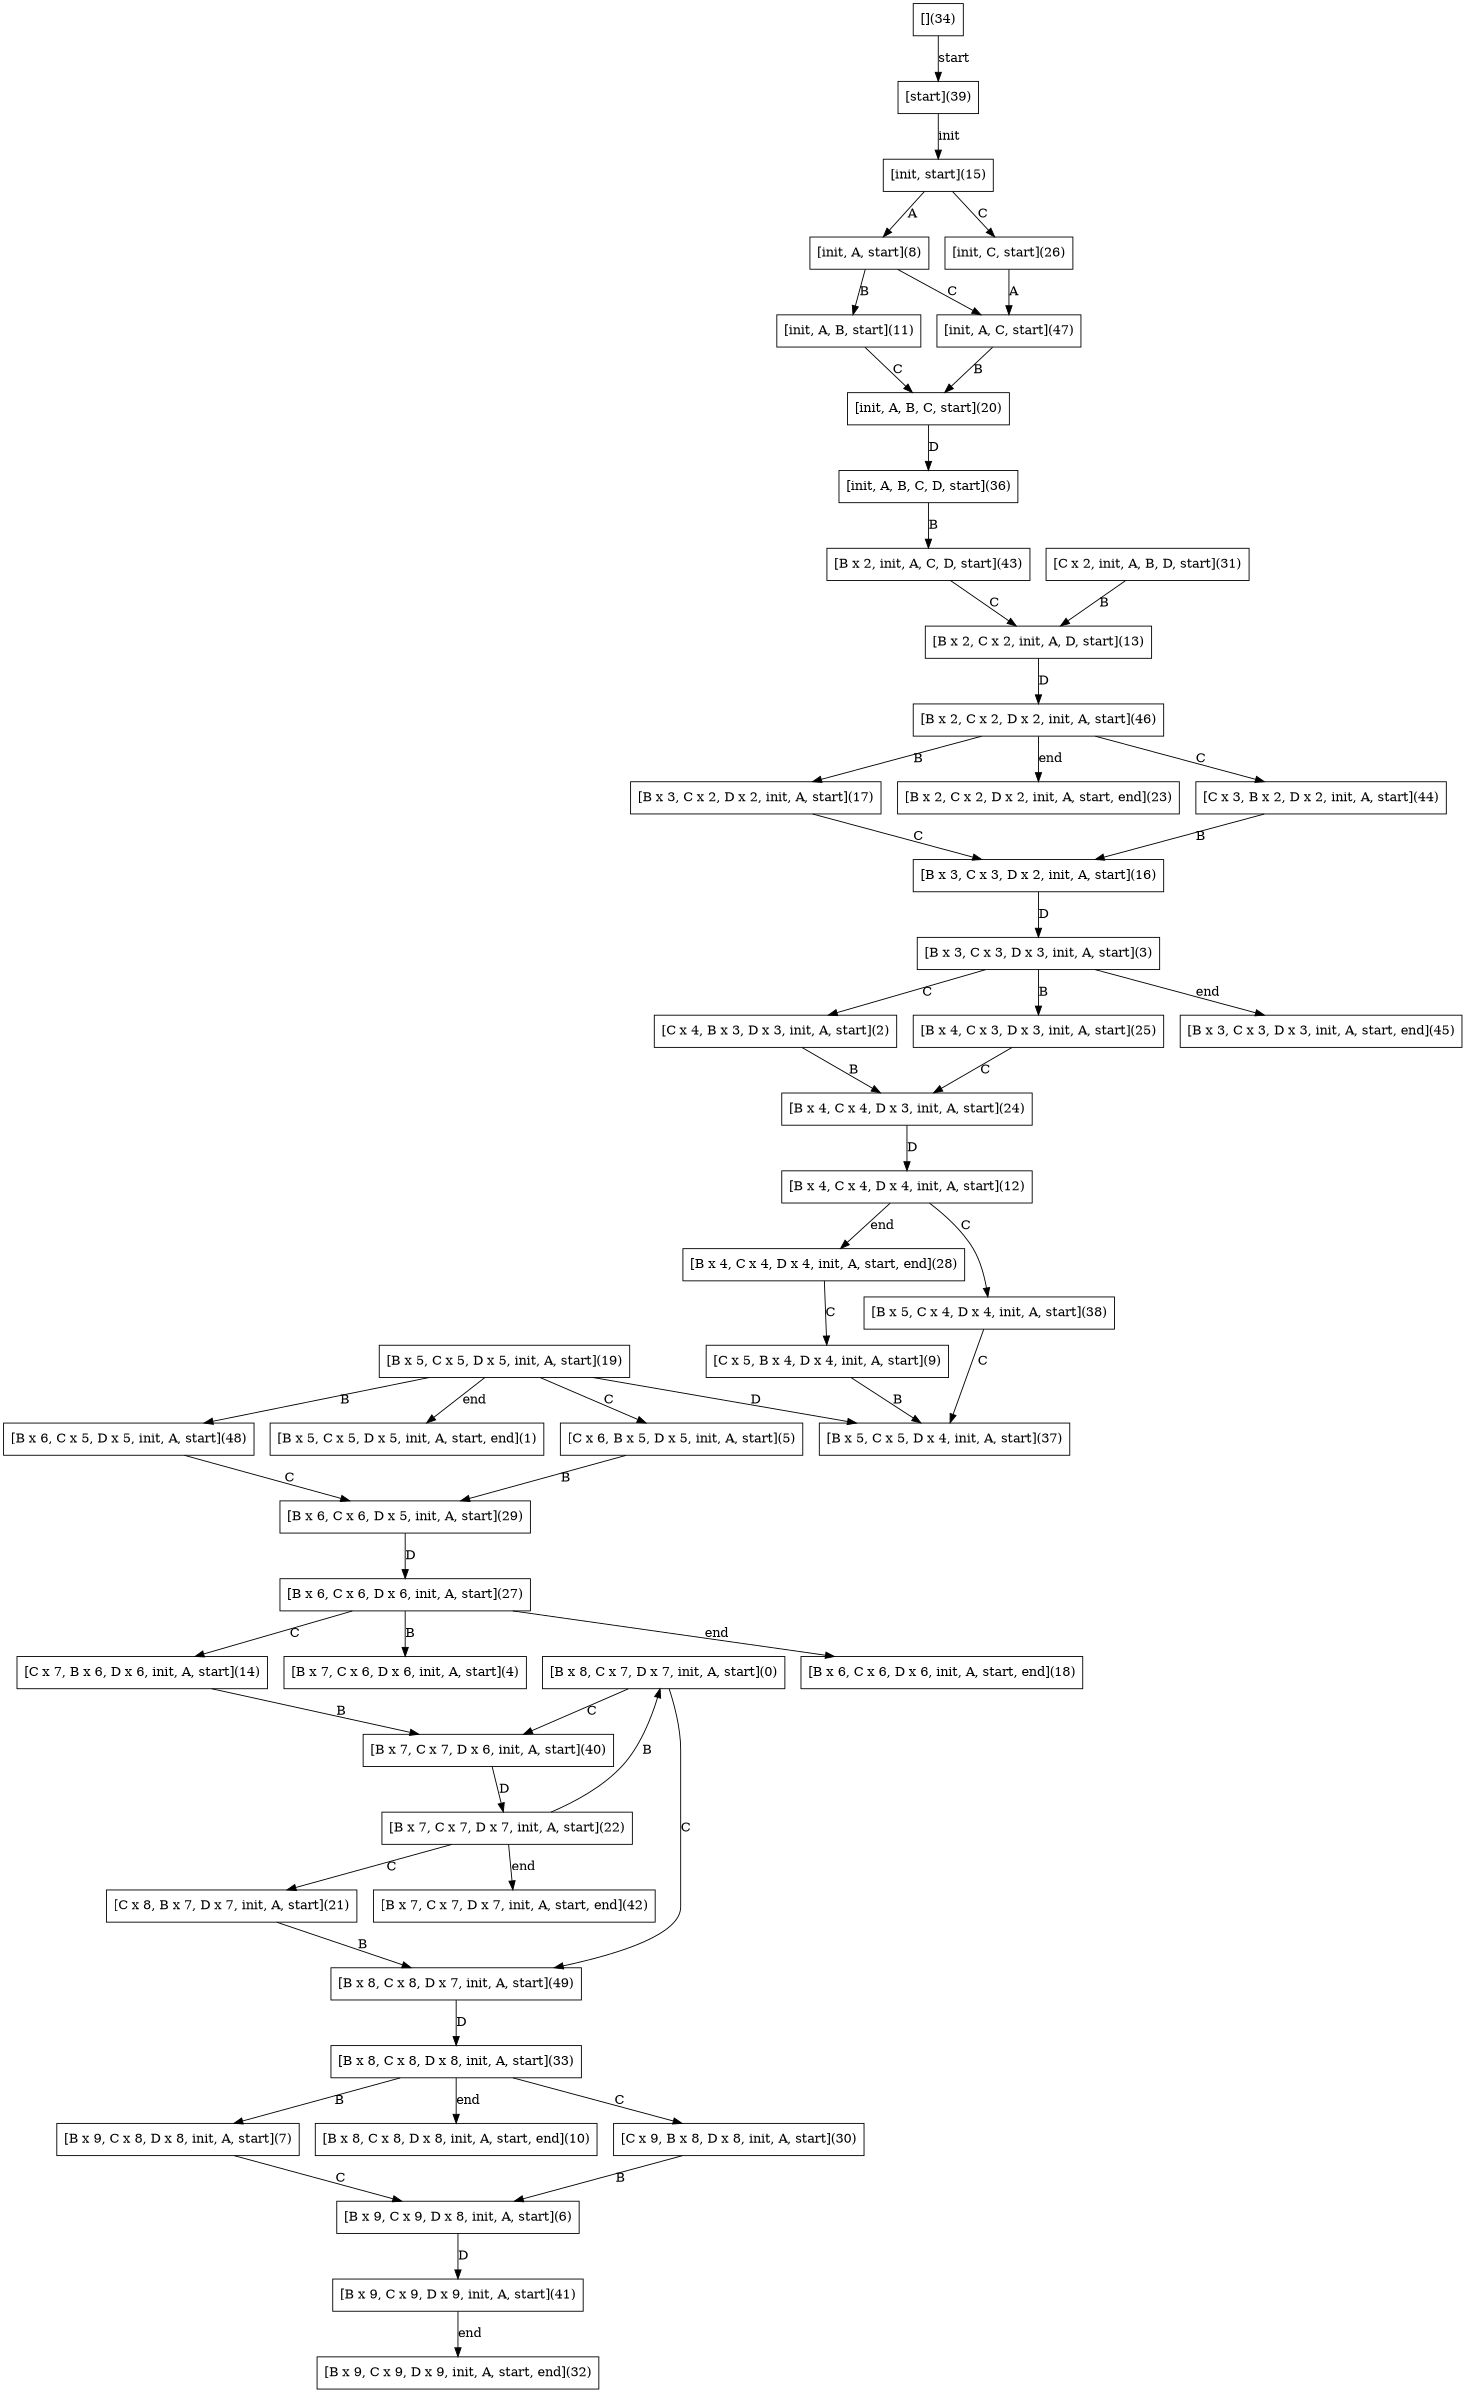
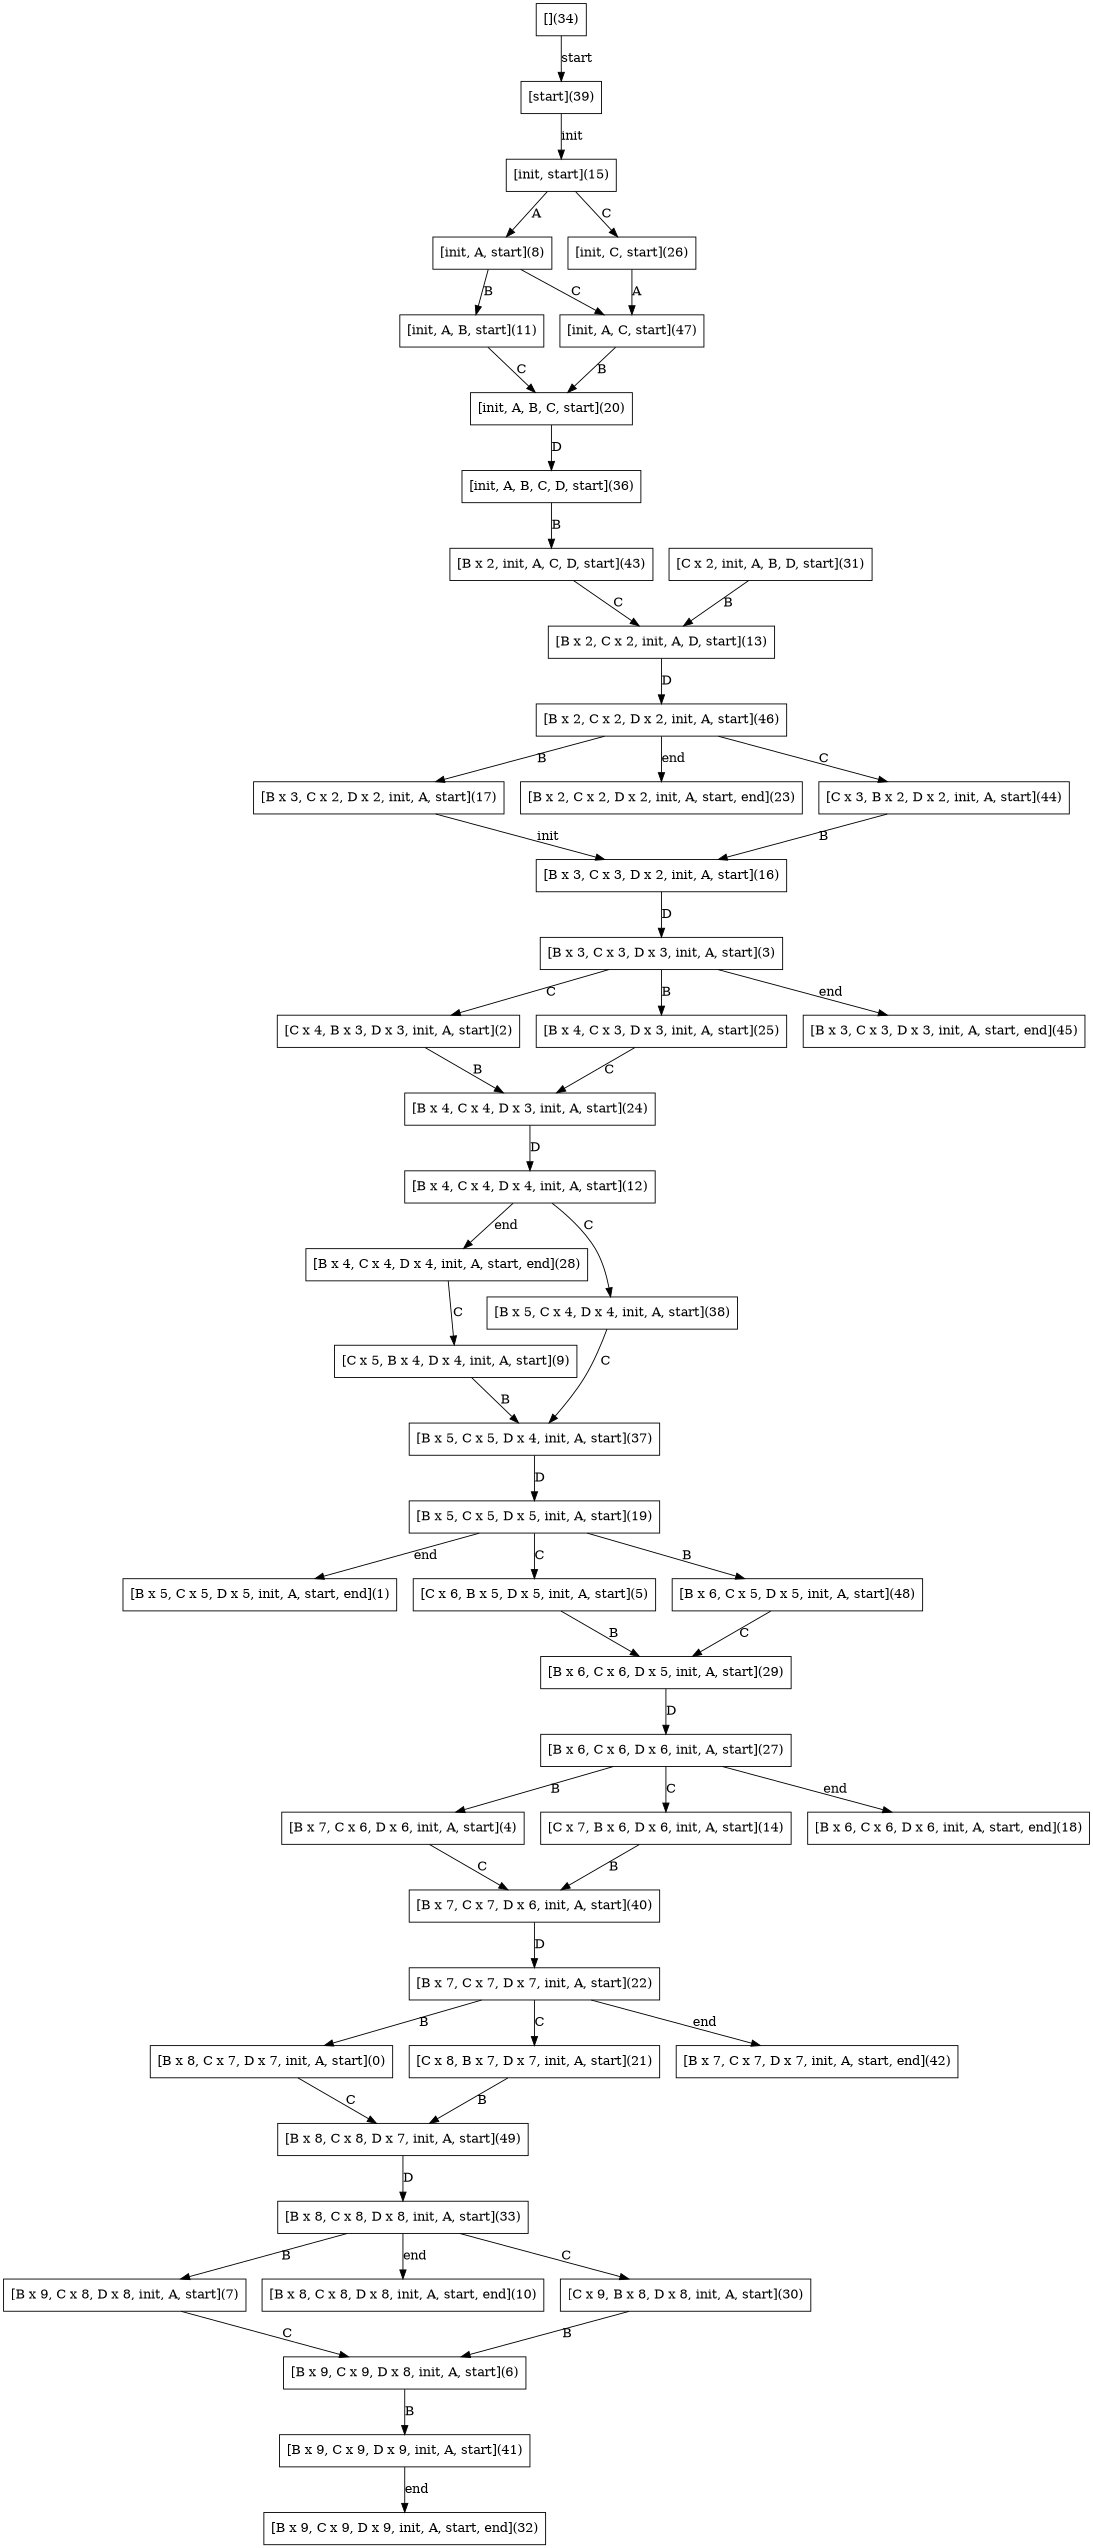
edge "[B x 3, C x 2, D x 2, init, A, start](17)" -> "[B x 3, C x 3, D x 2, init, A, start](16)": label "C" -> "init"
edge "[B x 5, C x 5, D x 5, init, A, start](19)" -> "[B x 5, C x 5, D x 4, init, A, start](37)": reversed
edge "[B x 8, C x 7, D x 7, init, A, start](0)" -> "[B x 7, C x 7, D x 6, init, A, start](40)": now "[B x 7, C x 6, D x 6, init, A, start](4)" -> "[B x 7, C x 7, D x 6, init, A, start](40)"
edge "[B x 9, C x 9, D x 8, init, A, start](6)" -> "[B x 9, C x 9, D x 9, init, A, start](41)": label "D" -> "B"
